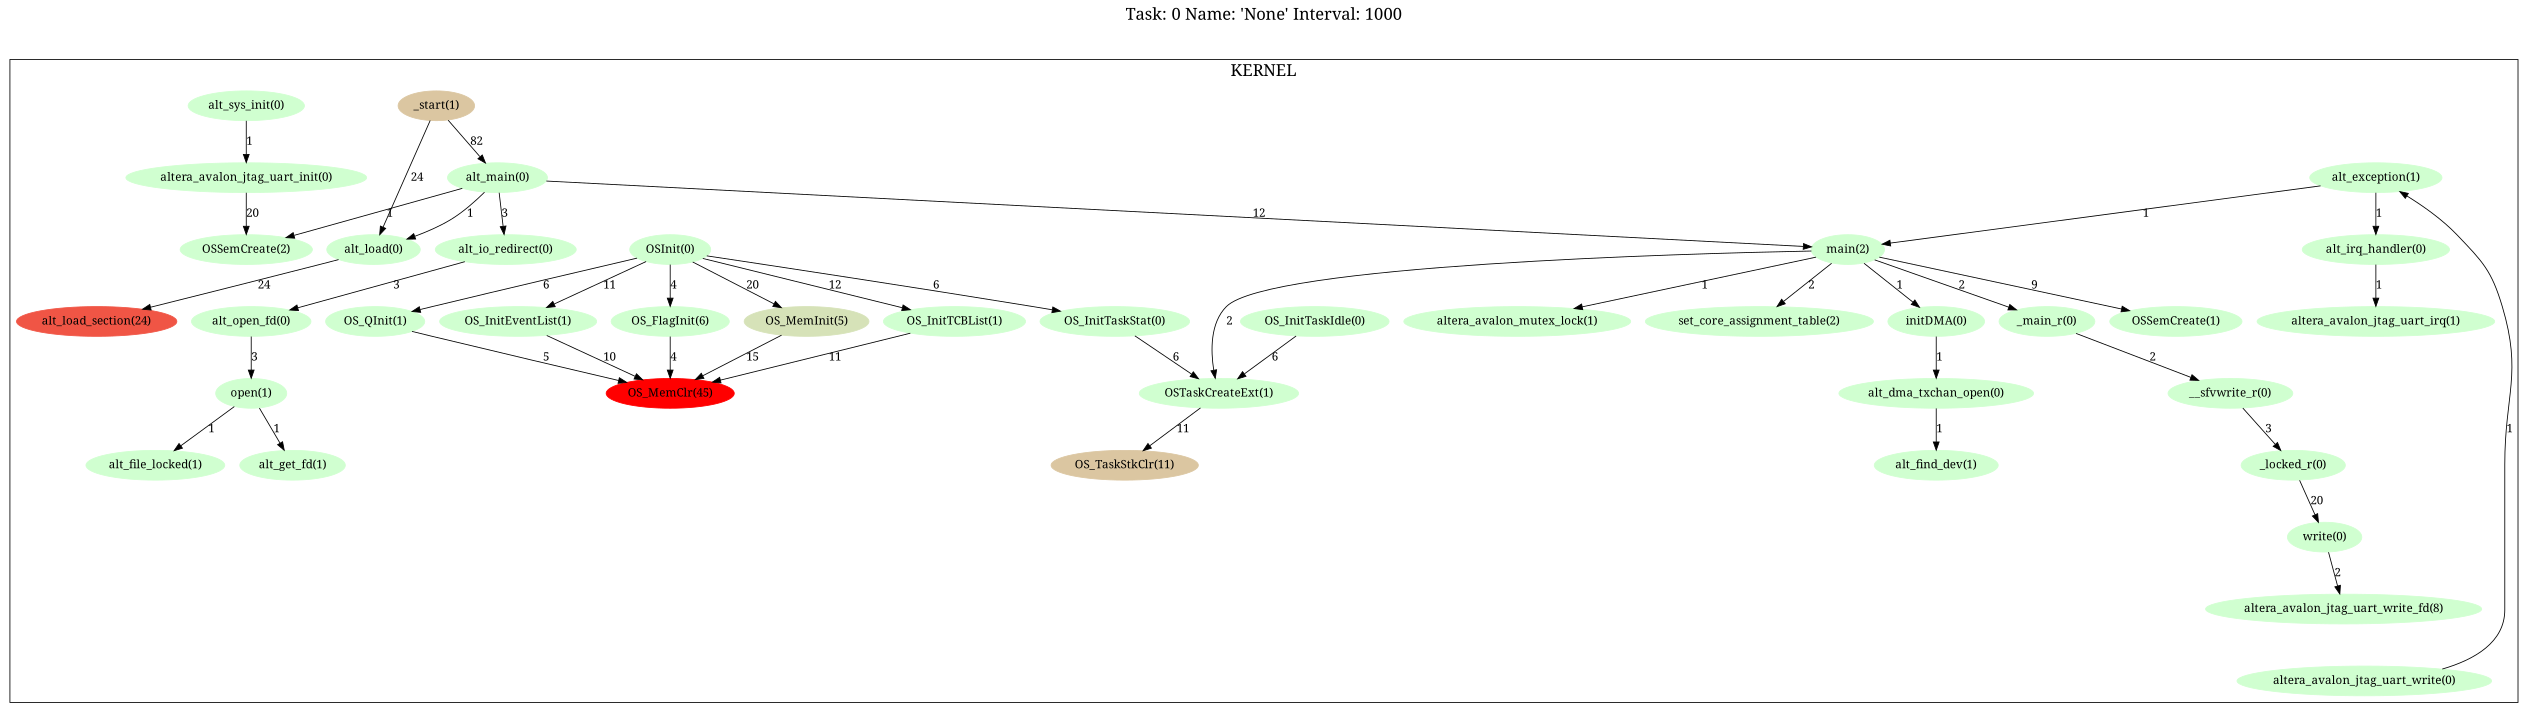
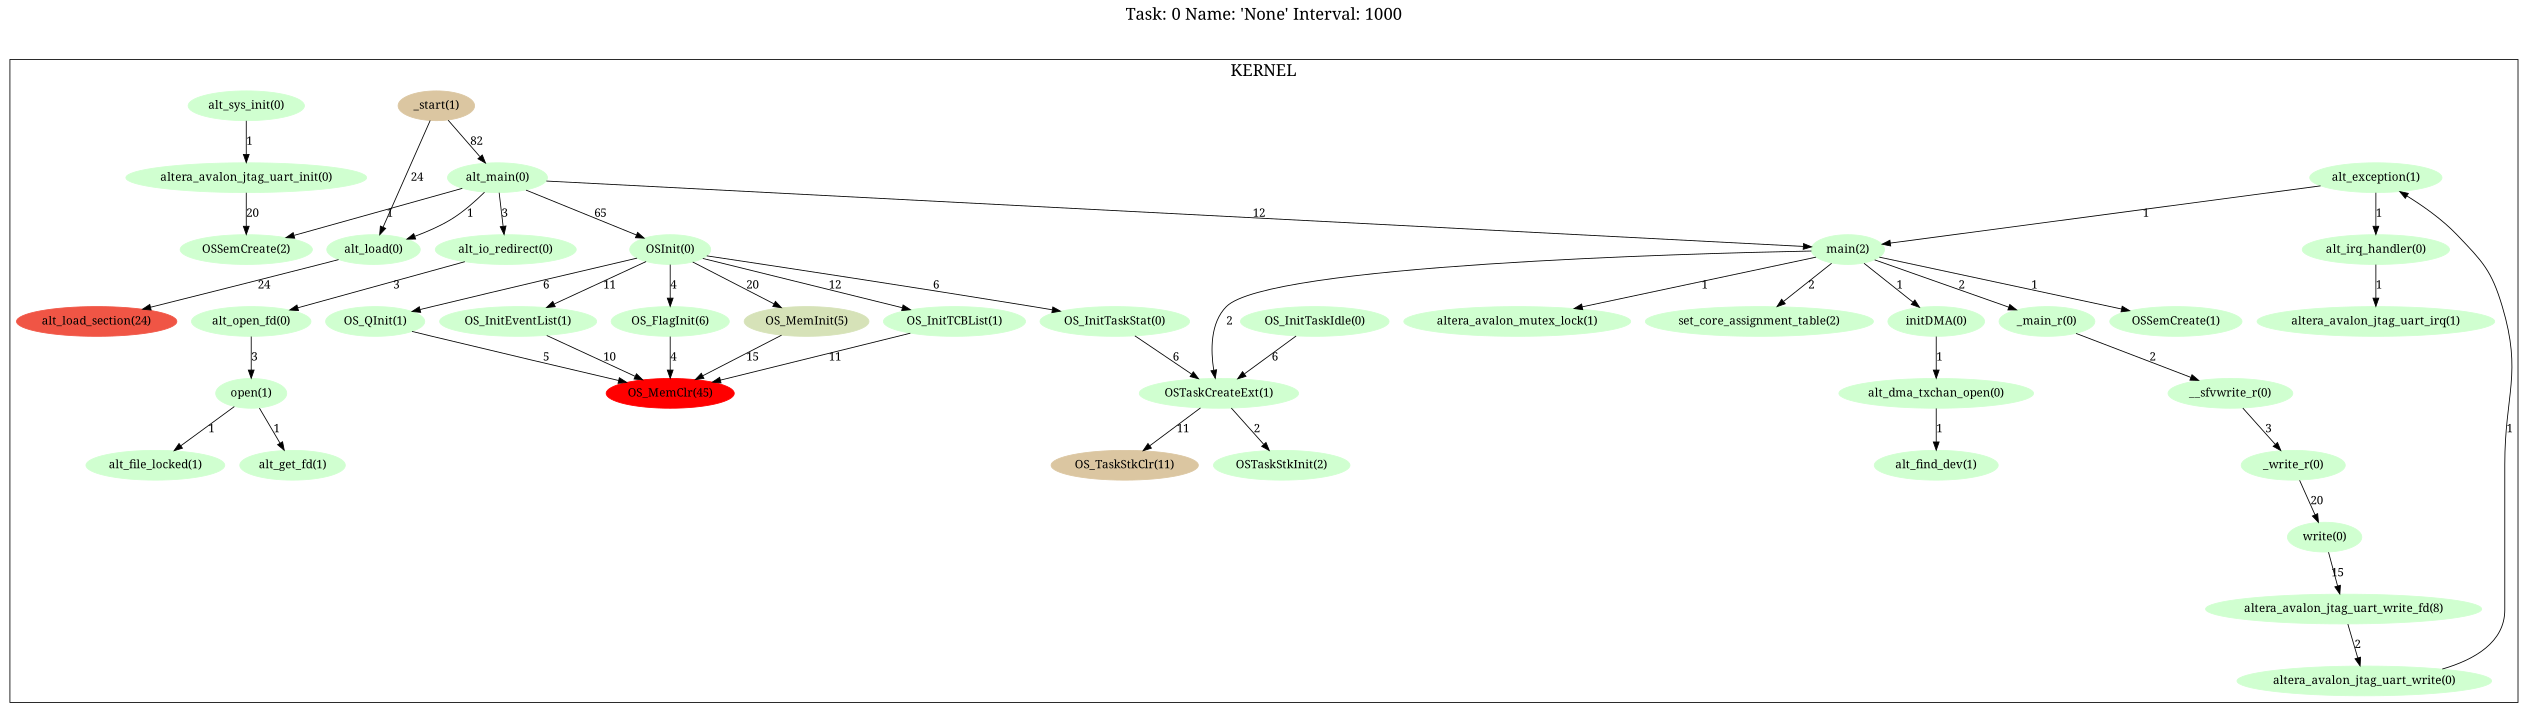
edge "alt_main(0)" -> "OSInit(0)": added, label "65"
edge "main(2)" -> "OSSemCreate(1)": label "9" -> "1"
node "OSTaskStkInit(2)": added
node "_locked_r(0)": label "_locked_r(0)" -> "_write_r(0)"
edge "write(0)" -> "altera_avalon_jtag_uart_write_fd(8)": label "2" -> "15"
edge "altera_avalon_jtag_uart_write_fd(8)" -> "altera_avalon_jtag_uart_write(0)": added, label "2"
